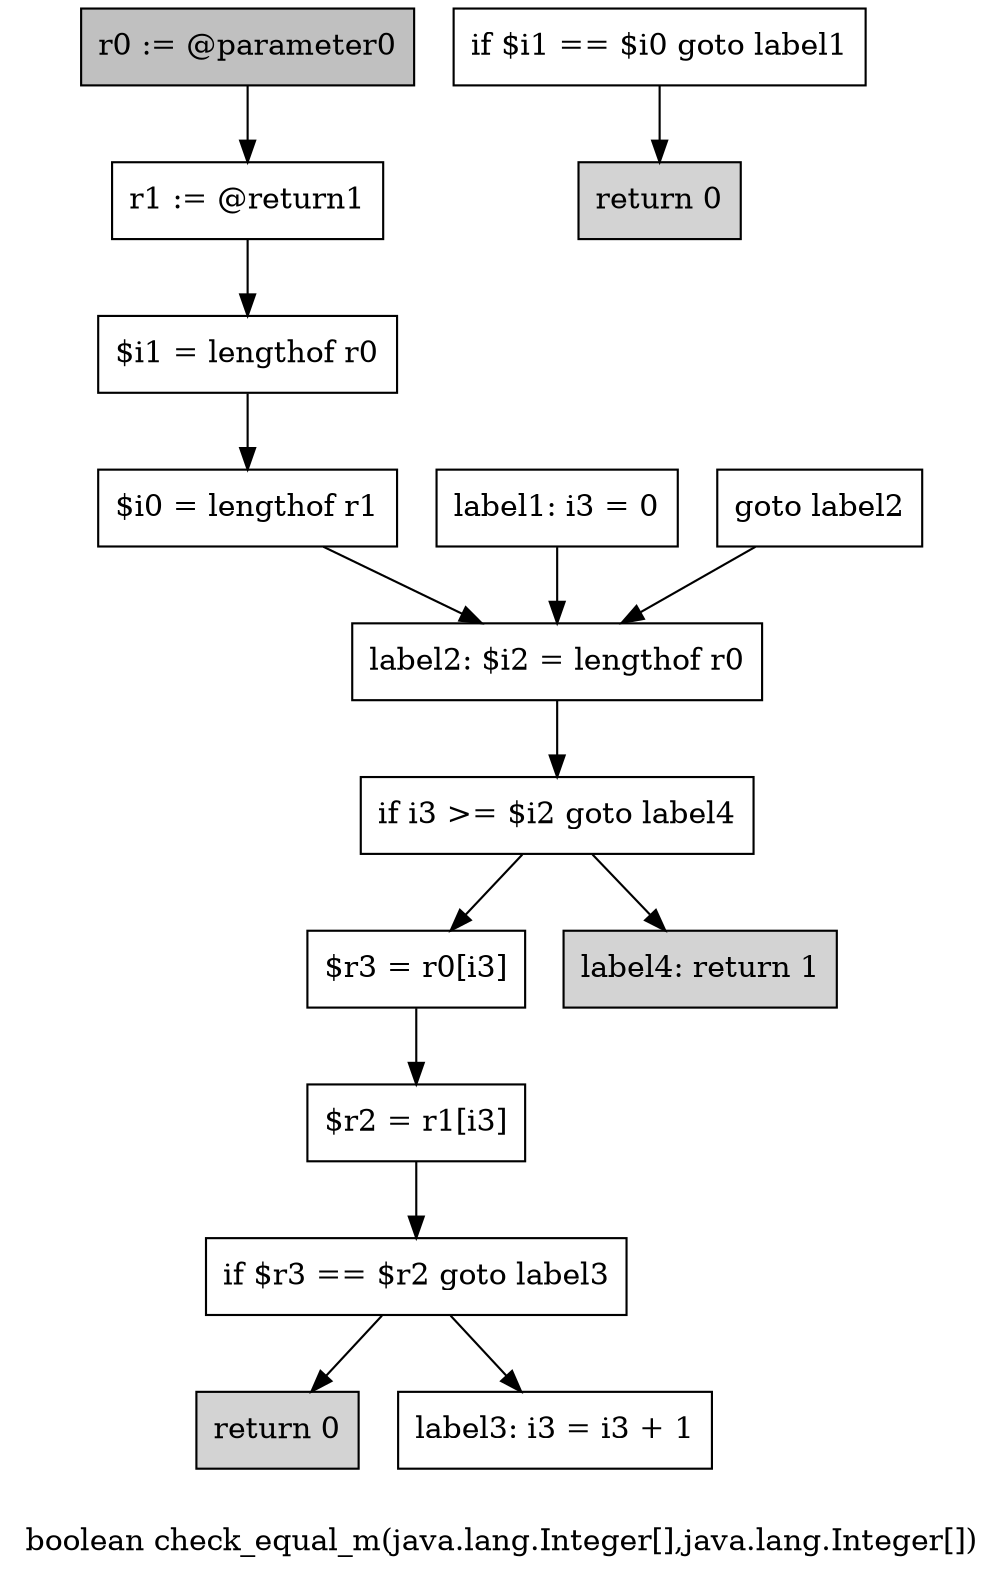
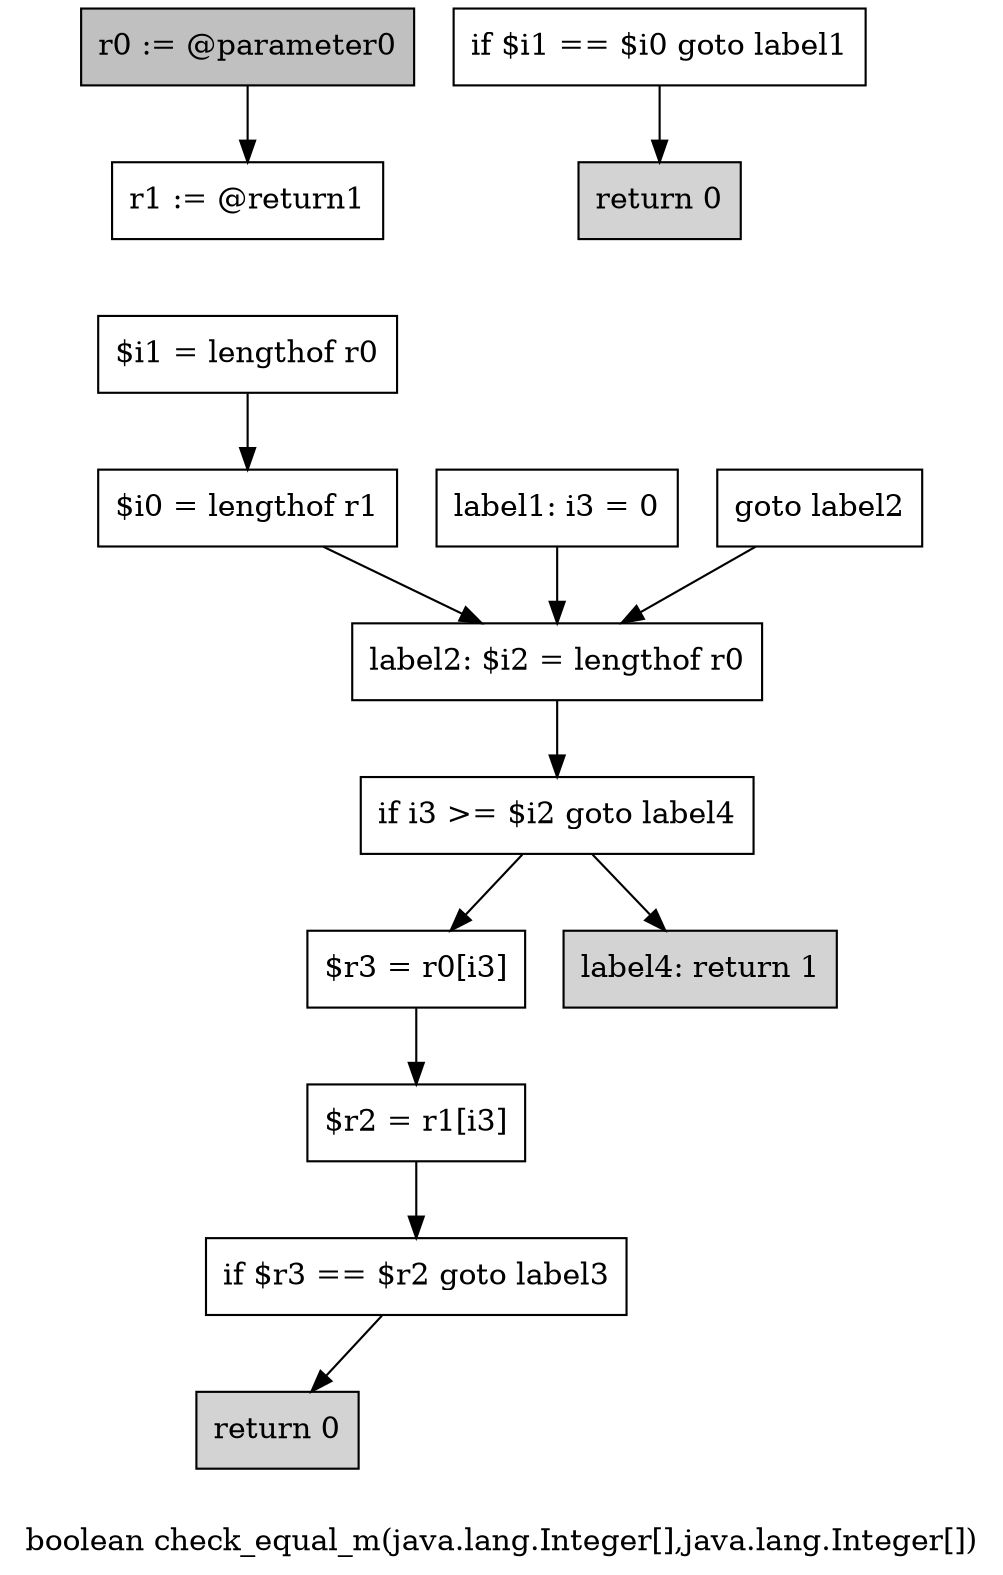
edge "r1 := @return1" -> "$i1 = lengthof r0": removed
node "label3: i3 = i3 + 1": removed
